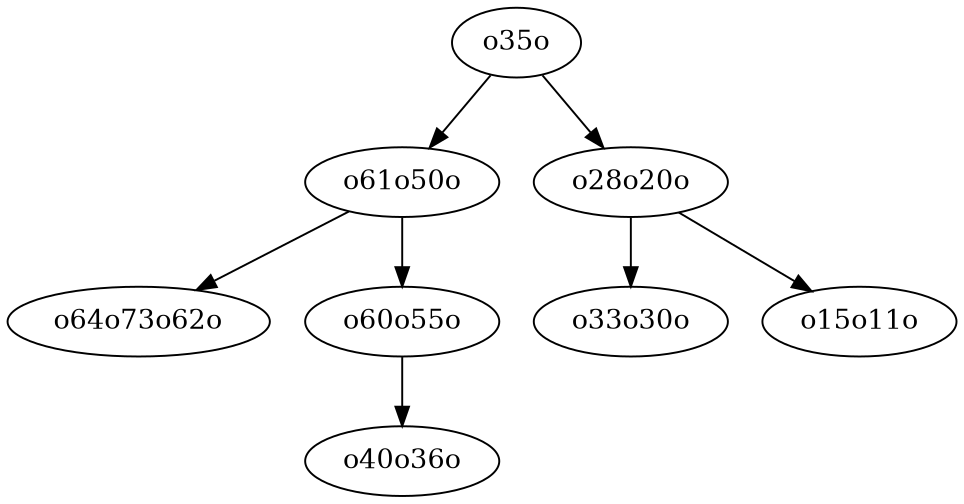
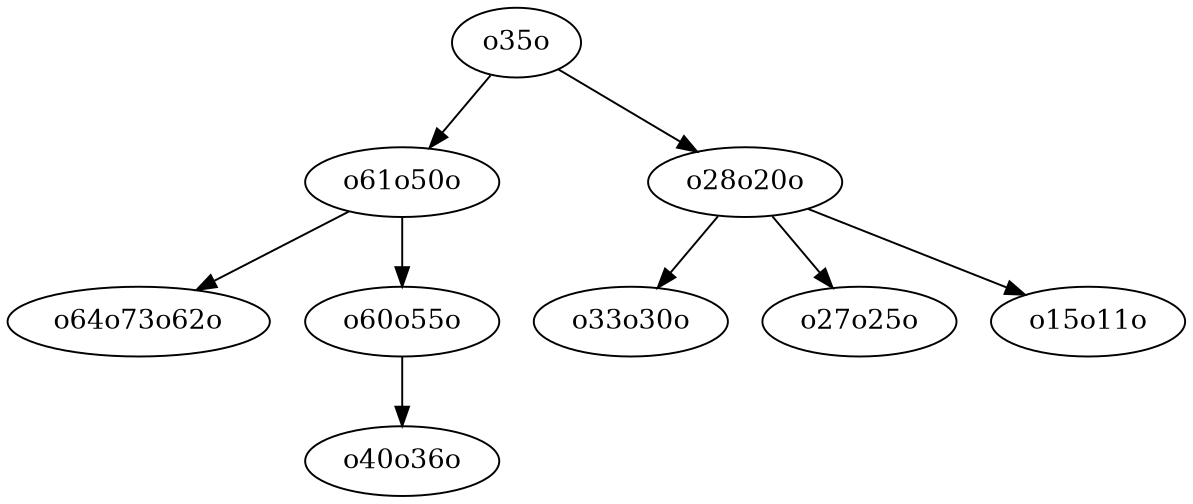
node "o27o25o": added
